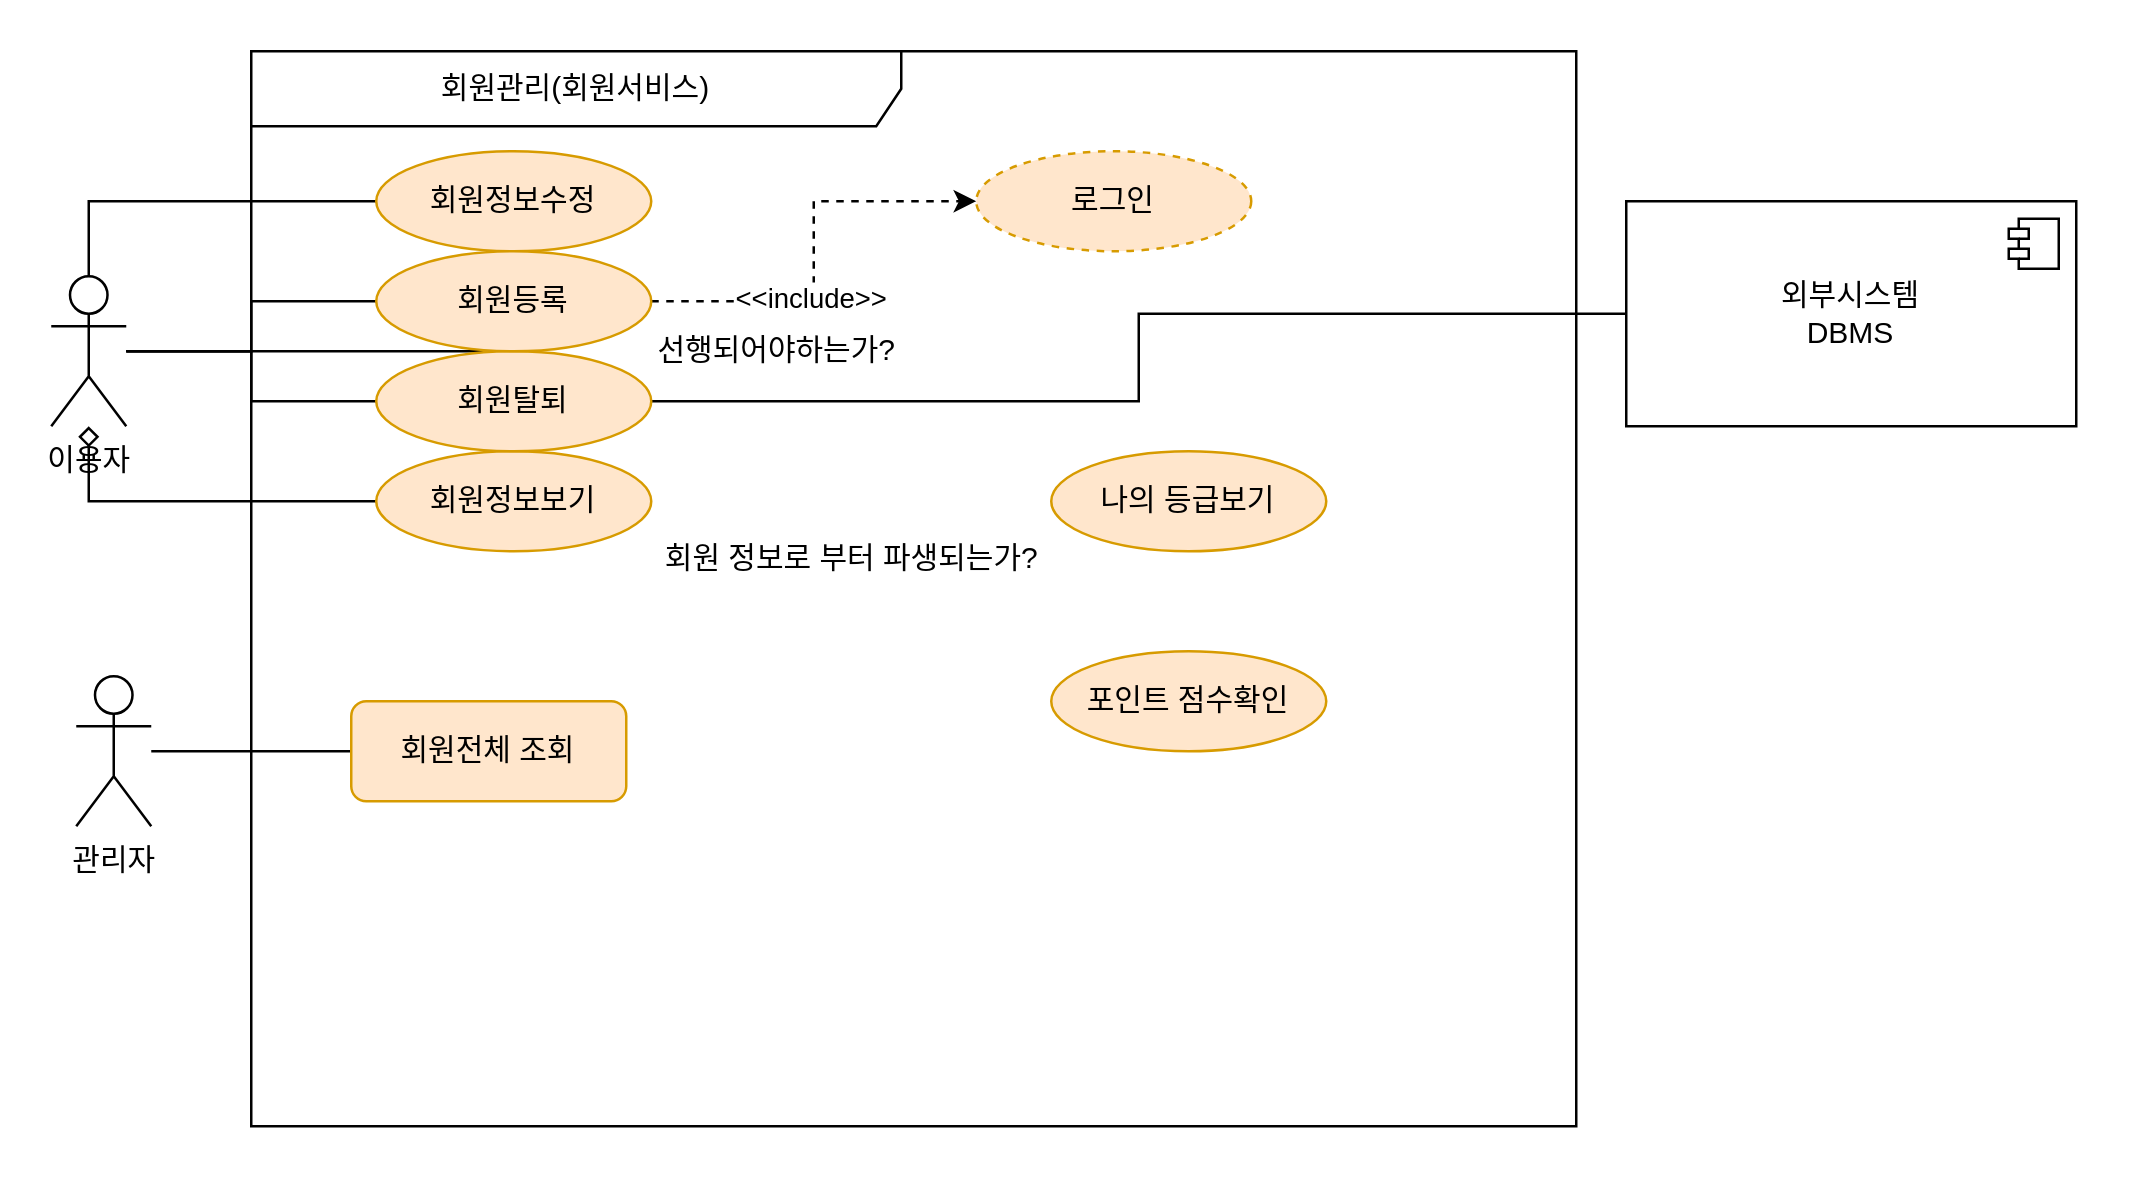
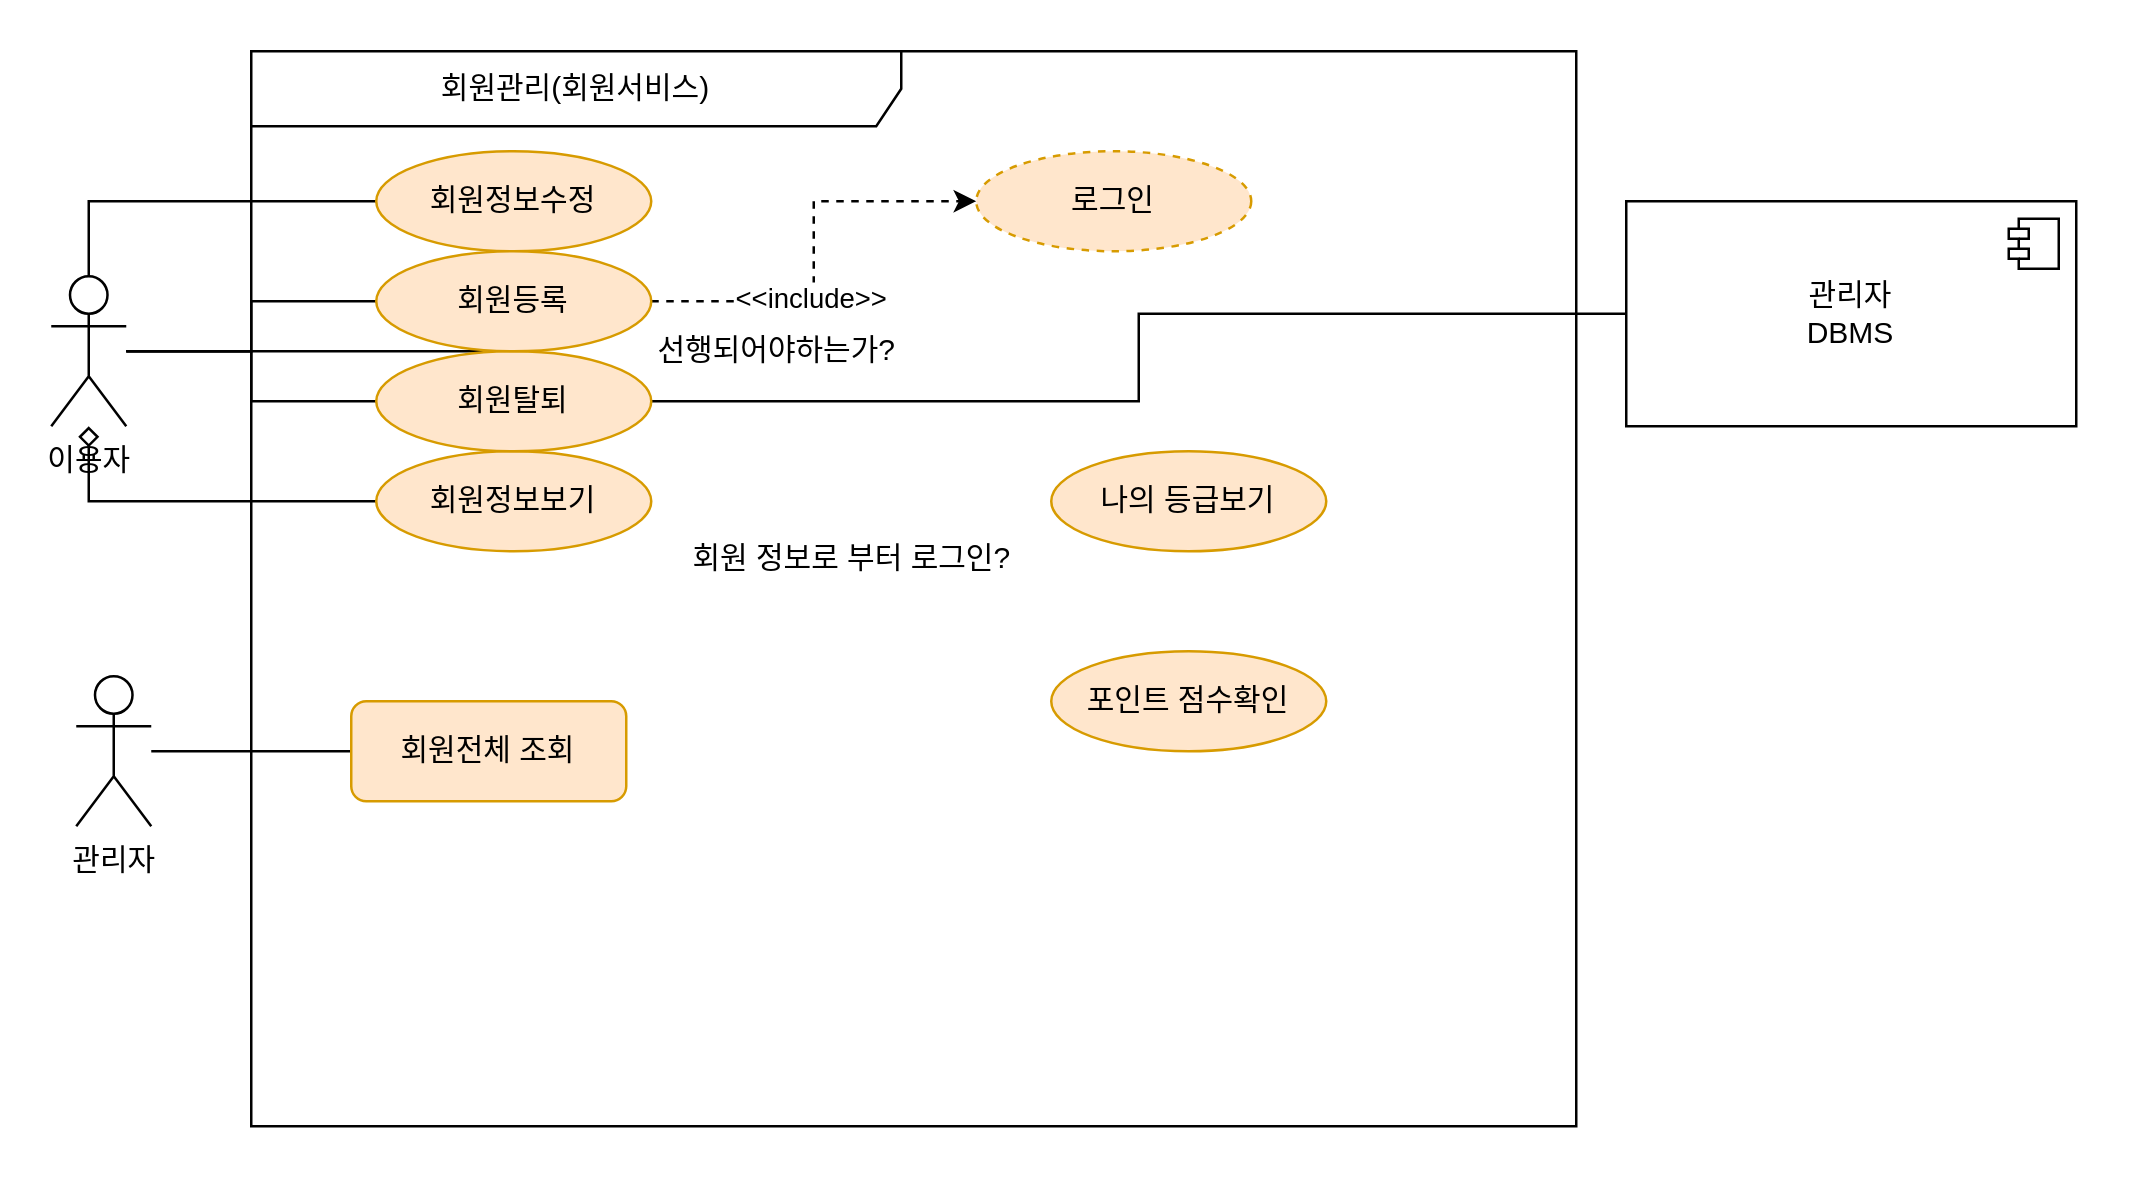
node "외부시스템 DBMS": label "외부시스템 DBMS" -> "관리자 DBMS"
node "회원 정보로 부터 파생되는가?": label "회원 정보로 부터 파생되는가?" -> "회원 정보로 부터 로그인?"
